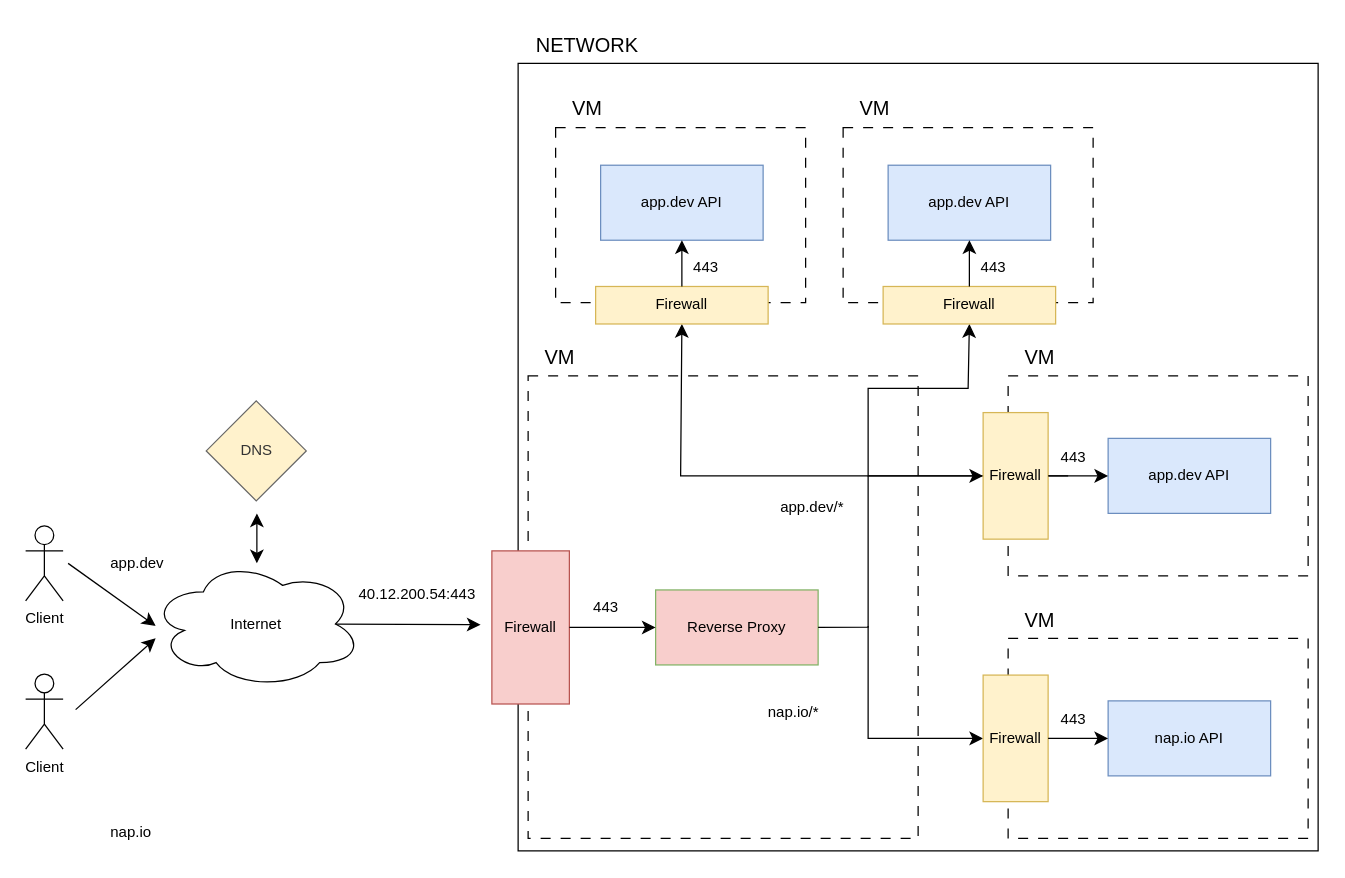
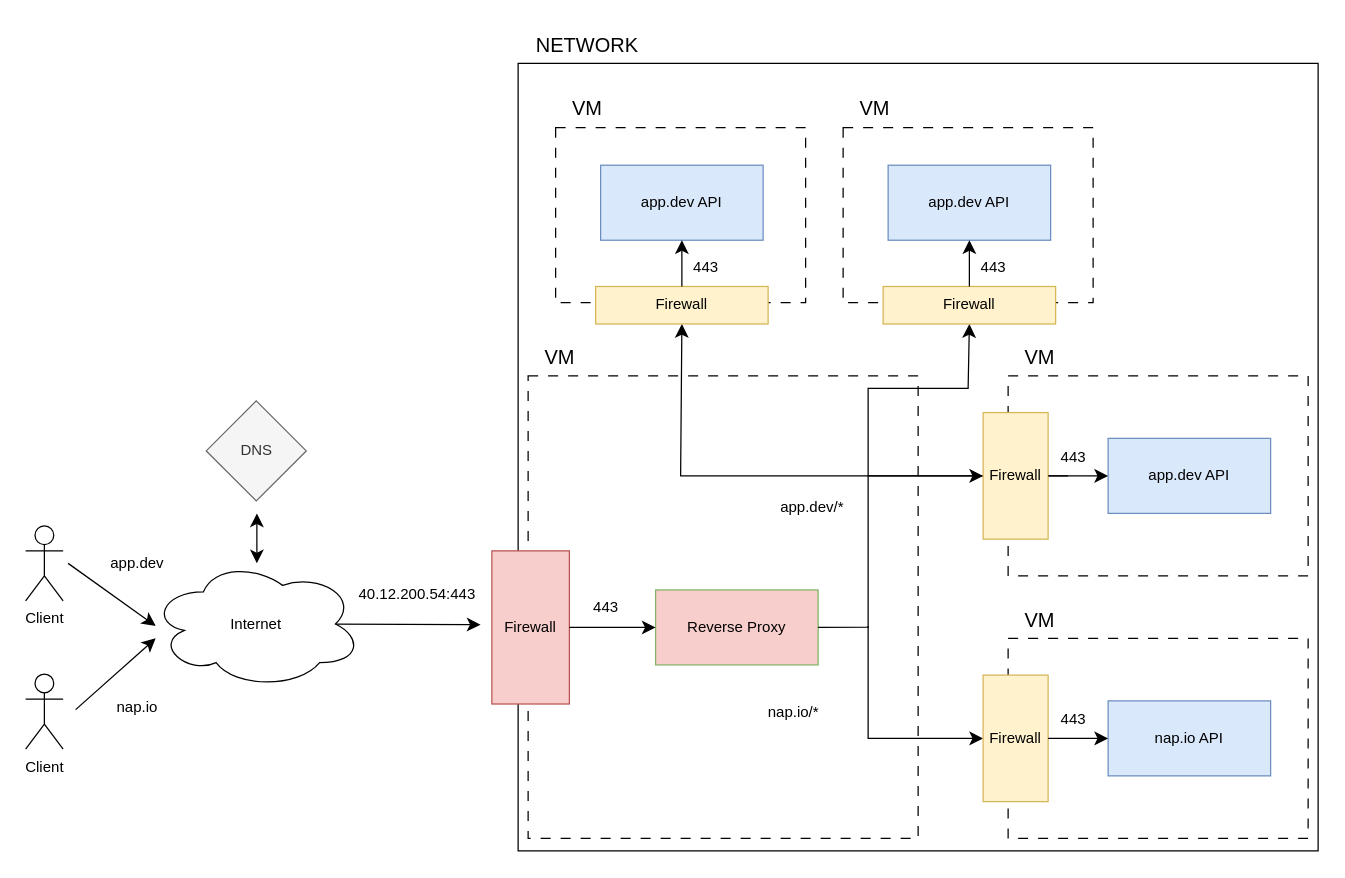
node "DNS": fillcolor #fff2cc -> #f5f5f5
node "nap.io": moved (131, 832) -> (137, 707)
